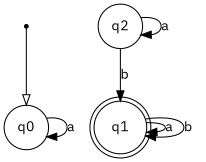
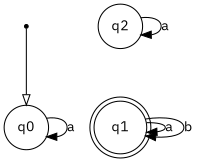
edge "q2" -> "q1": removed, label "b"
